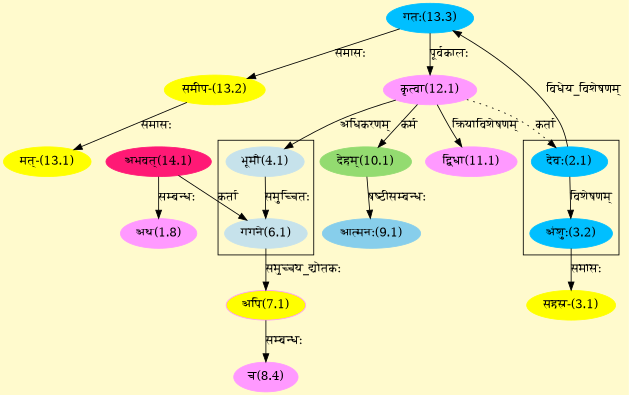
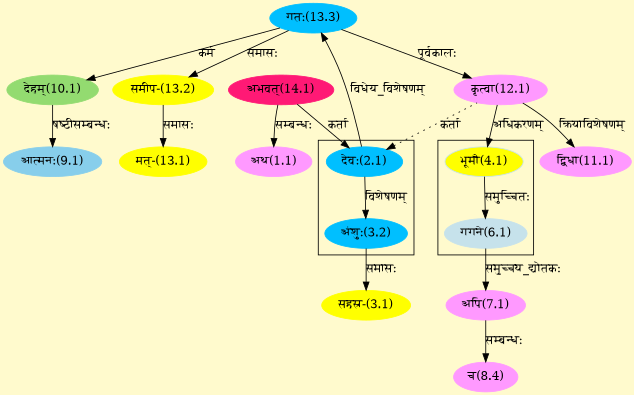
edge "कृत्वा(12.1)" -> "देहम्(10.1)": now "गतः(13.3)" -> "देहम्(10.1)"
node "भूमौ(4.1)": fillcolor #c6e2eb -> #ffff00
edge "अभवत्(14.1)" -> "गगने(6.1)": now "अभवत्(14.1)" -> "देवः(2.1)"
node "अथ(1.8)": label "अथ(1.8)" -> "अथ(1.1)"
node "अपि(7.1)": fillcolor #ffff00 -> #ff99ff
